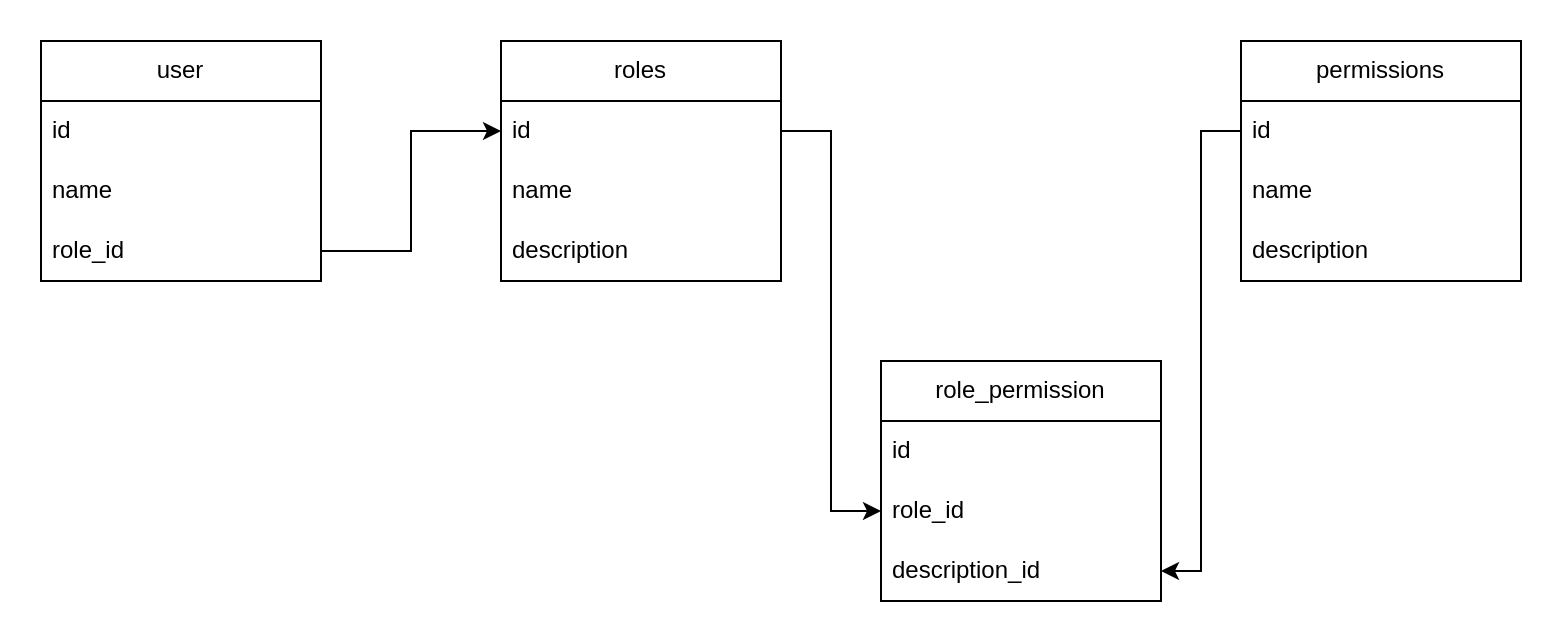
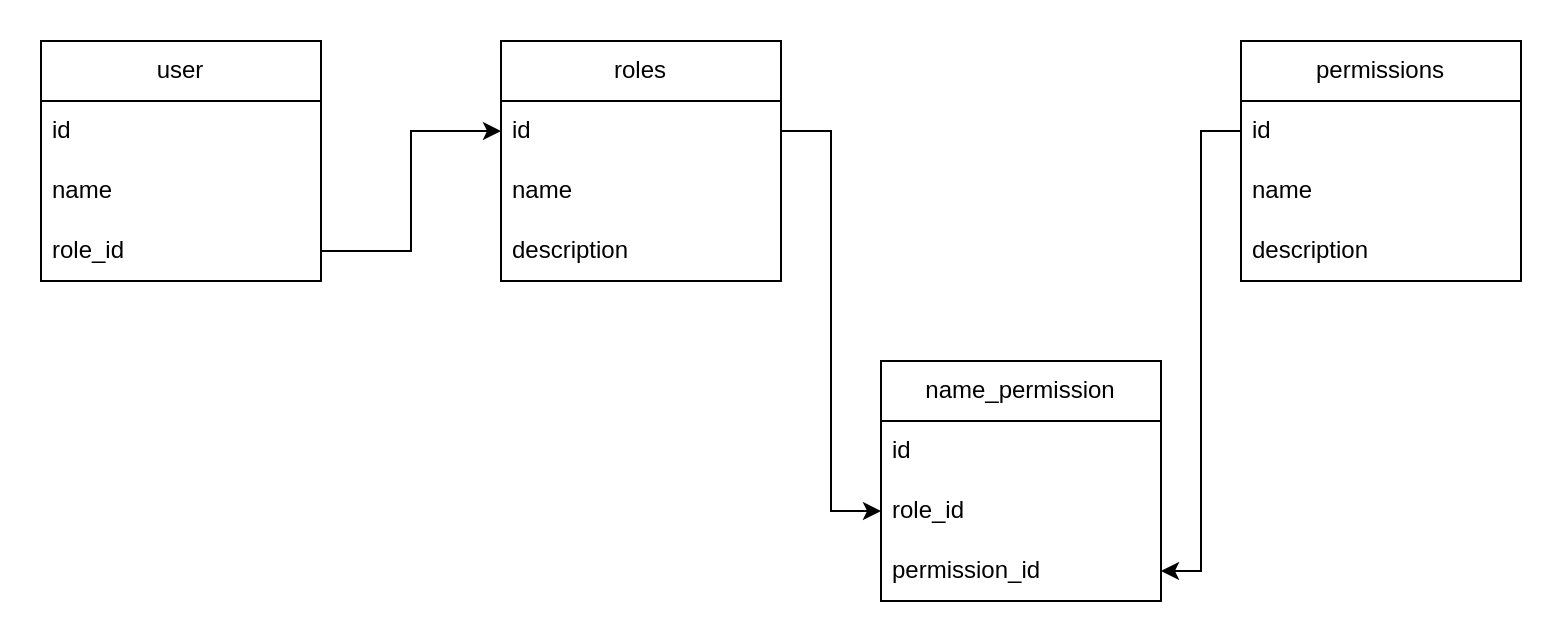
node "role_permission": label "role_permission" -> "name_permission"
node "description_id": label "description_id" -> "permission_id"
